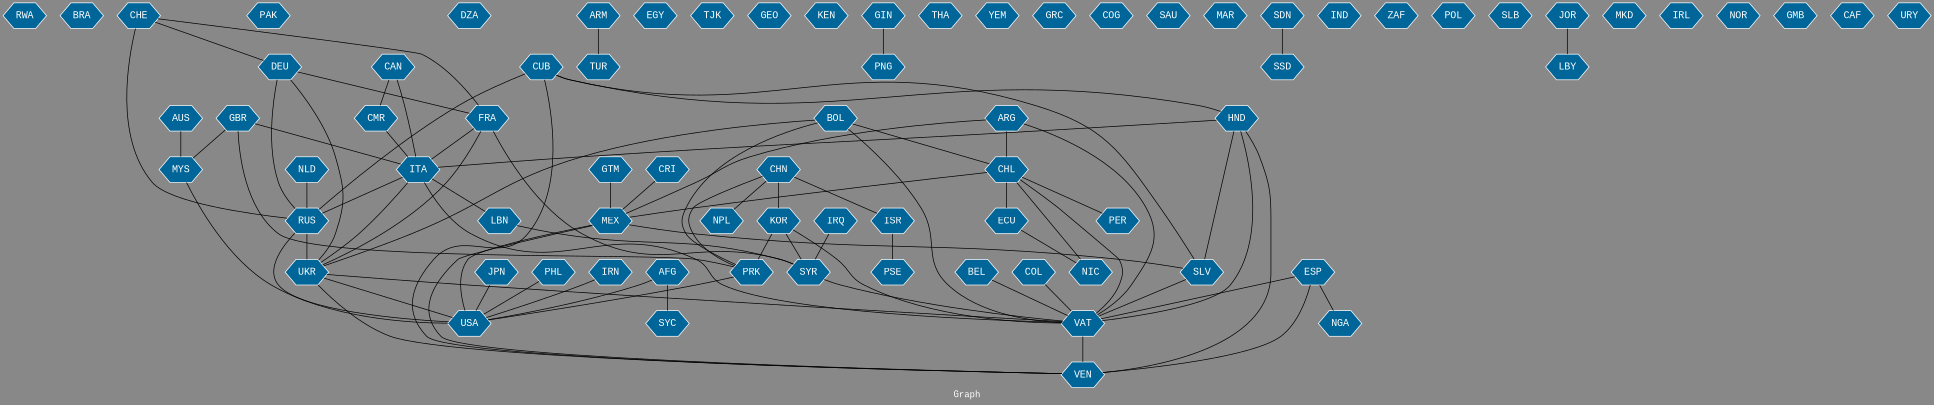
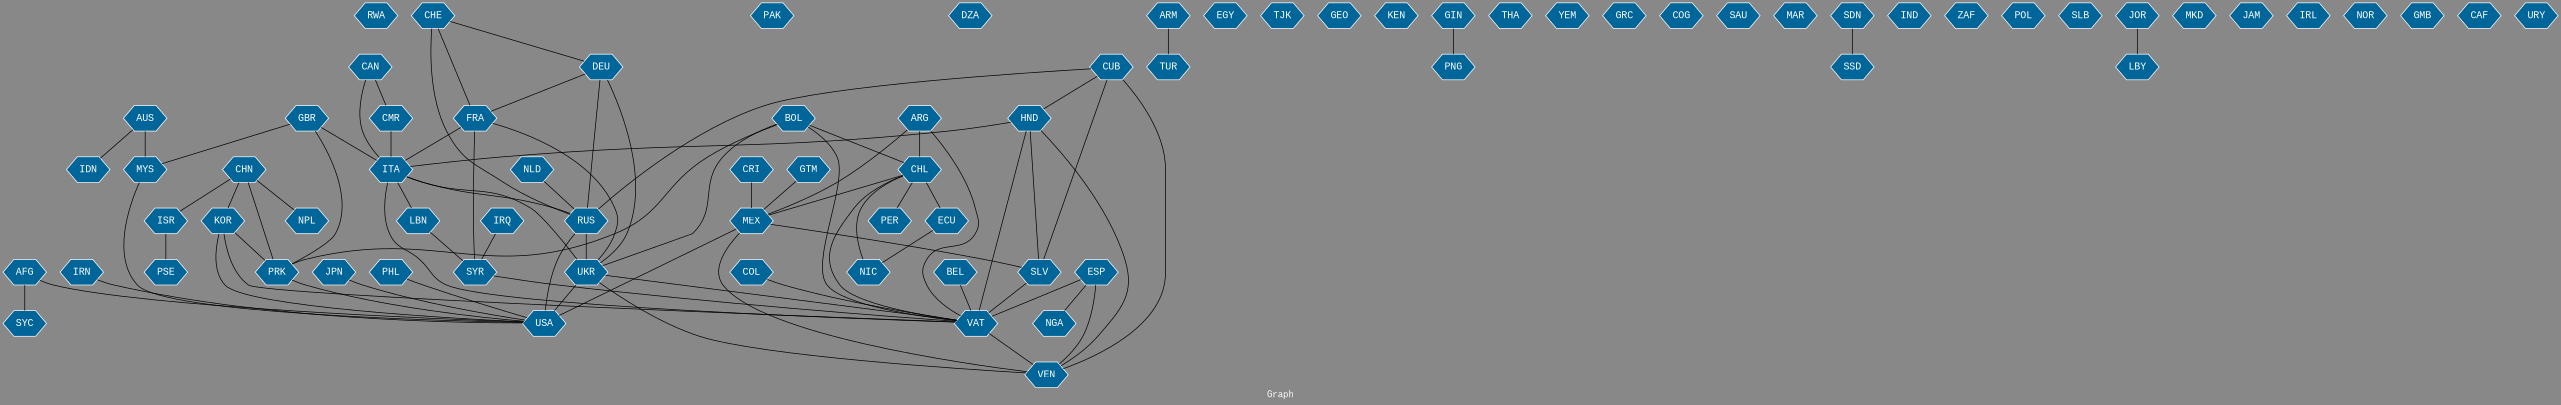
node "BRA": removed
node "JAM": added
node "IDN": added
edge "KOR" -- "SYR": now "KOR" -- "USA"
